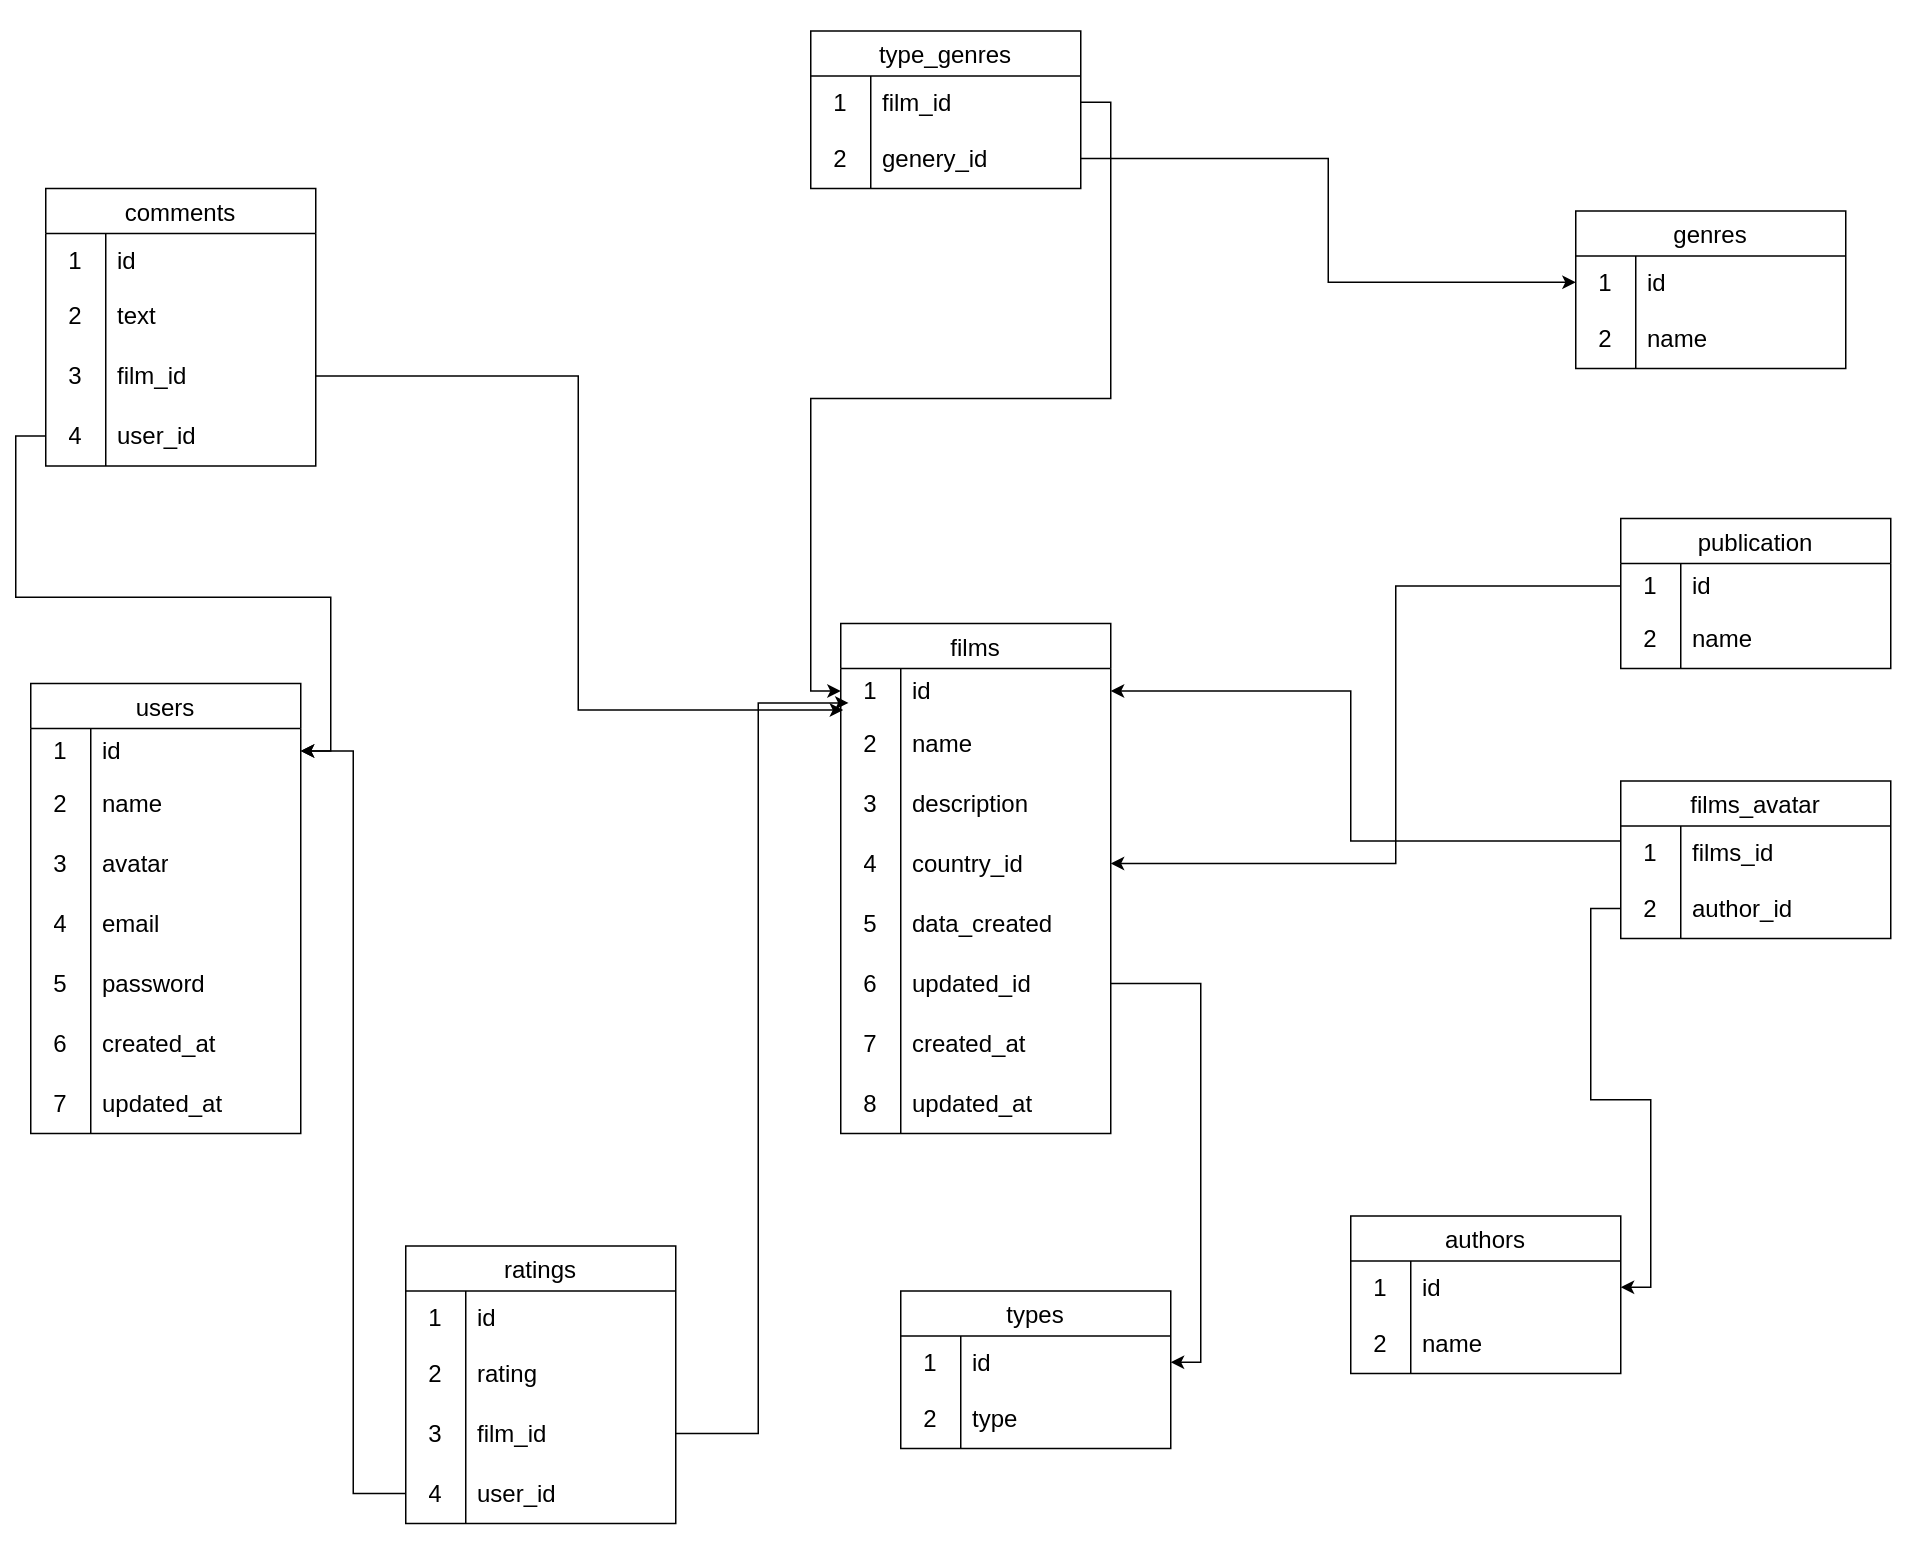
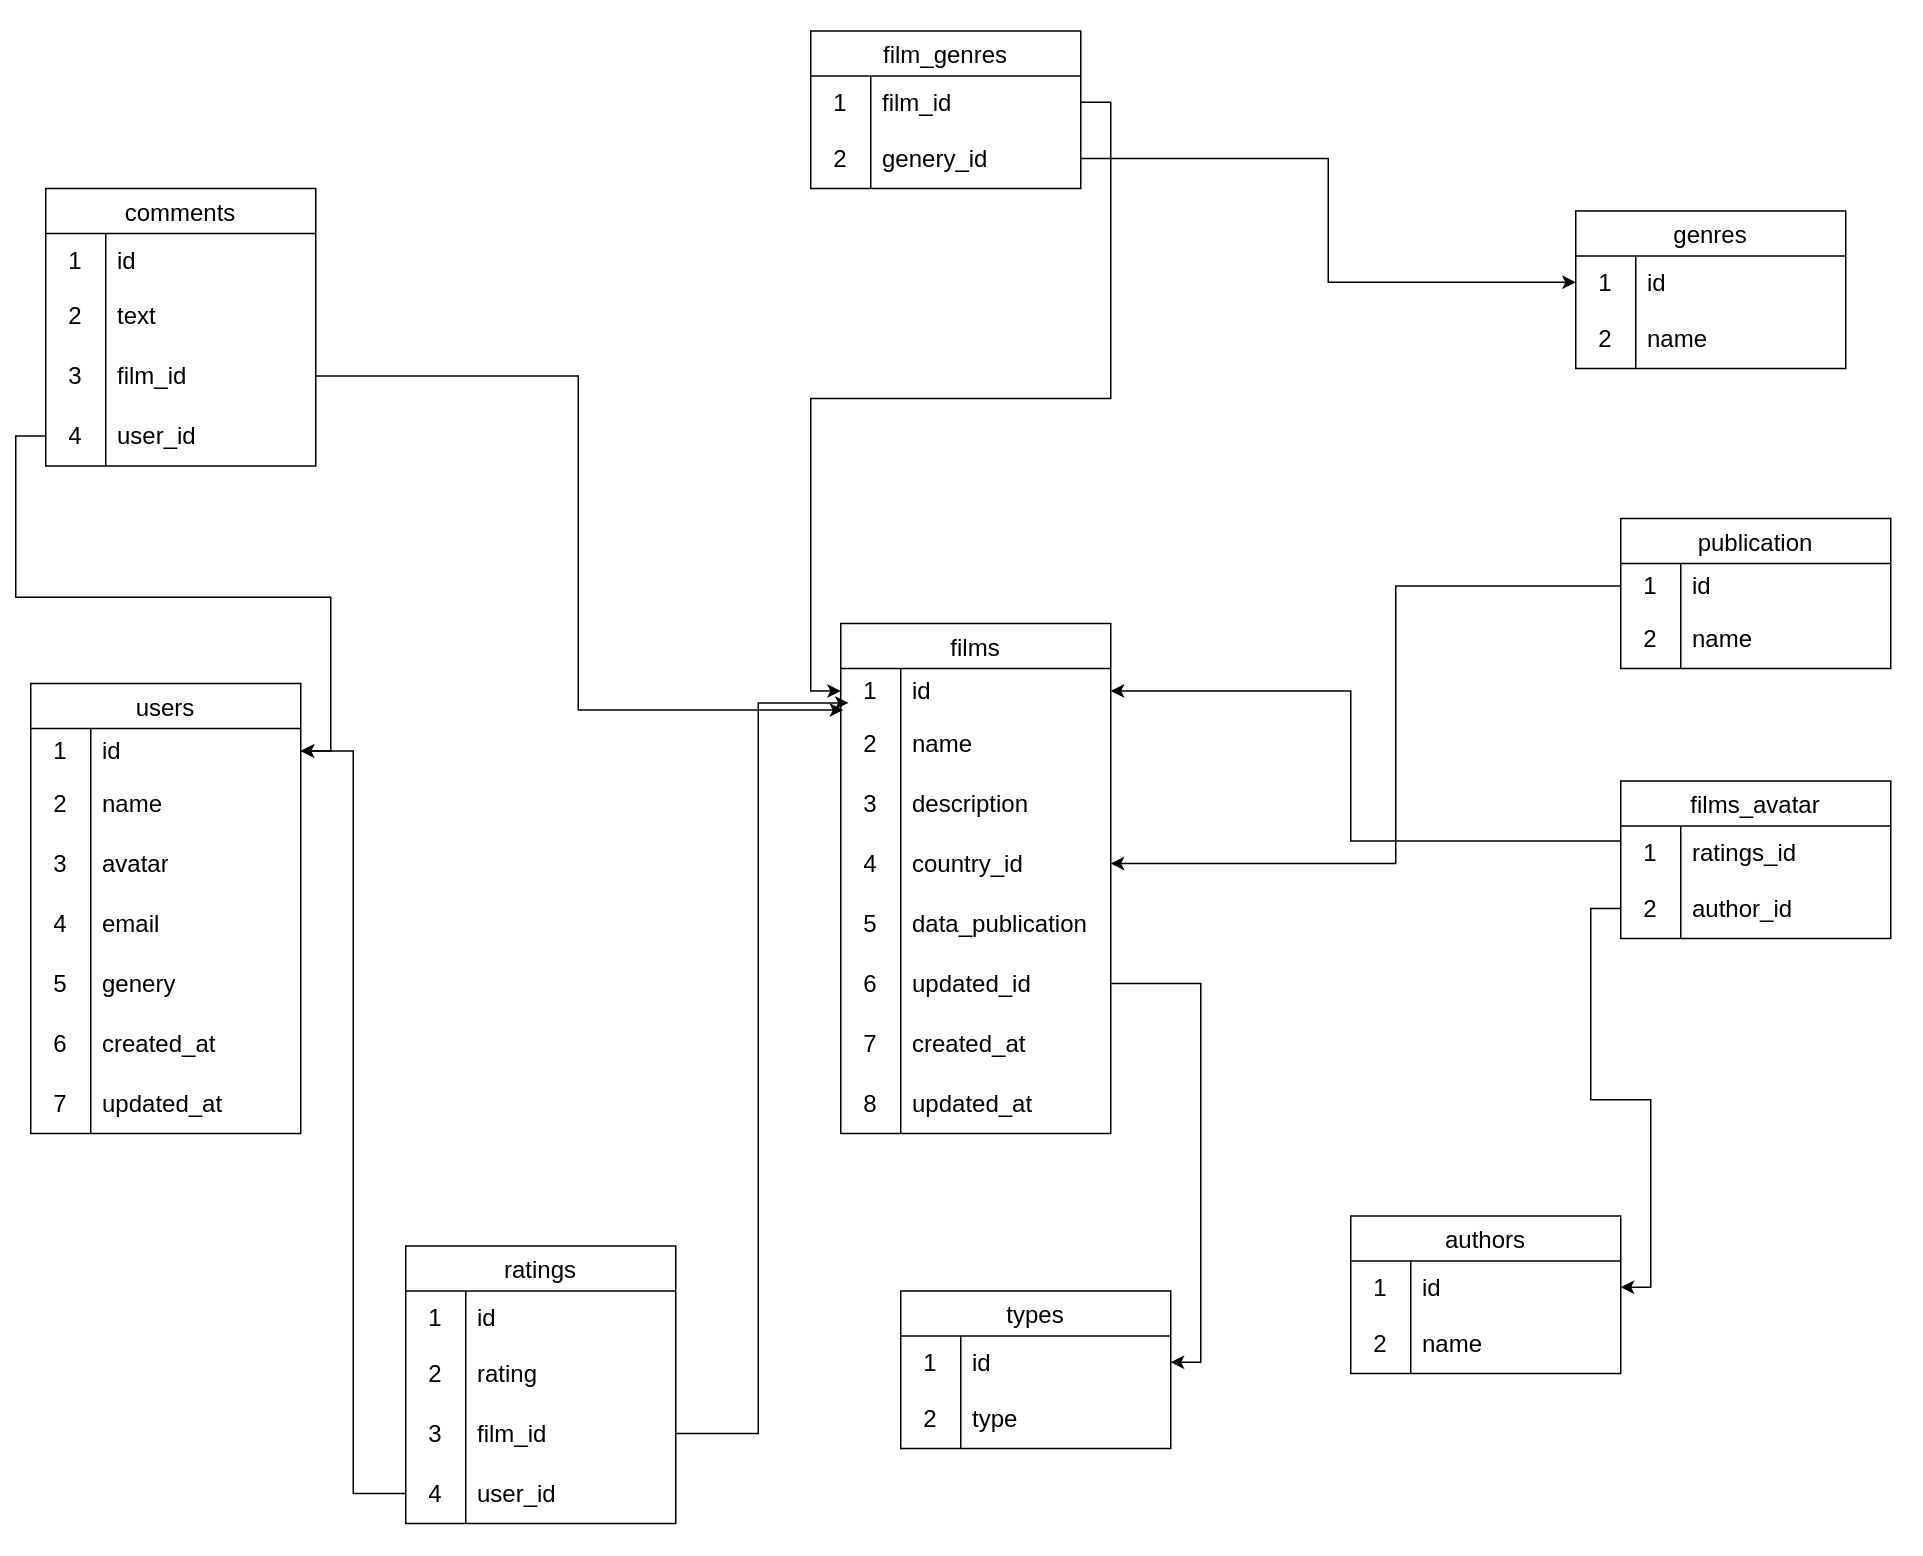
node "type_genres": label "type_genres" -> "film_genres"
node "films_id": label "films_id" -> "ratings_id"
node "data_created": label "data_created" -> "data_publication"
node "password": label "password" -> "genery"
